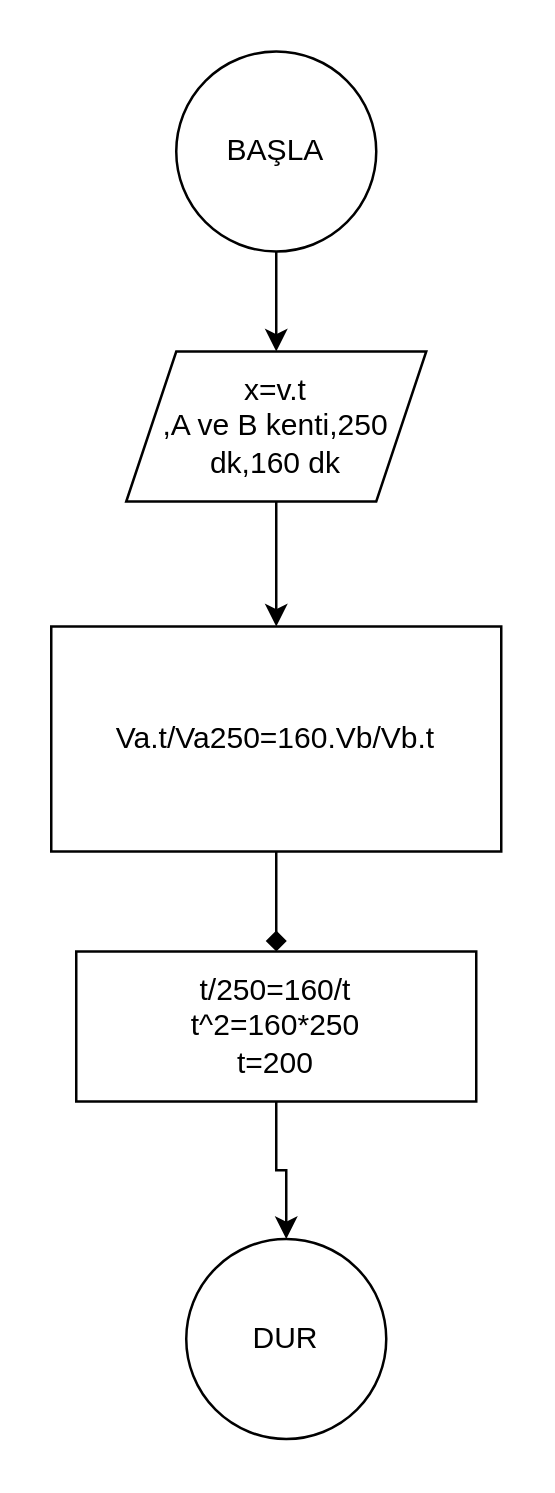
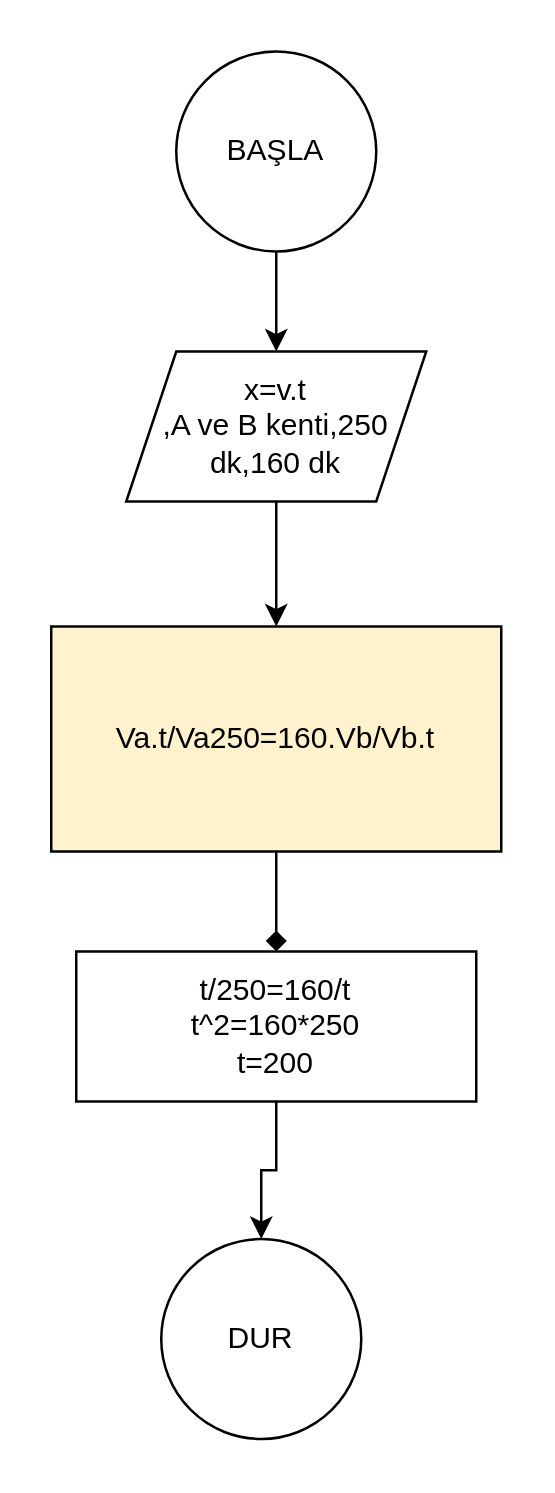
node "Va.t/Va250=160.Vb/Vb.t": fillcolor #ffffff -> #fff2cc
node "DUR": moved (286, 1339) -> (261, 1339)
